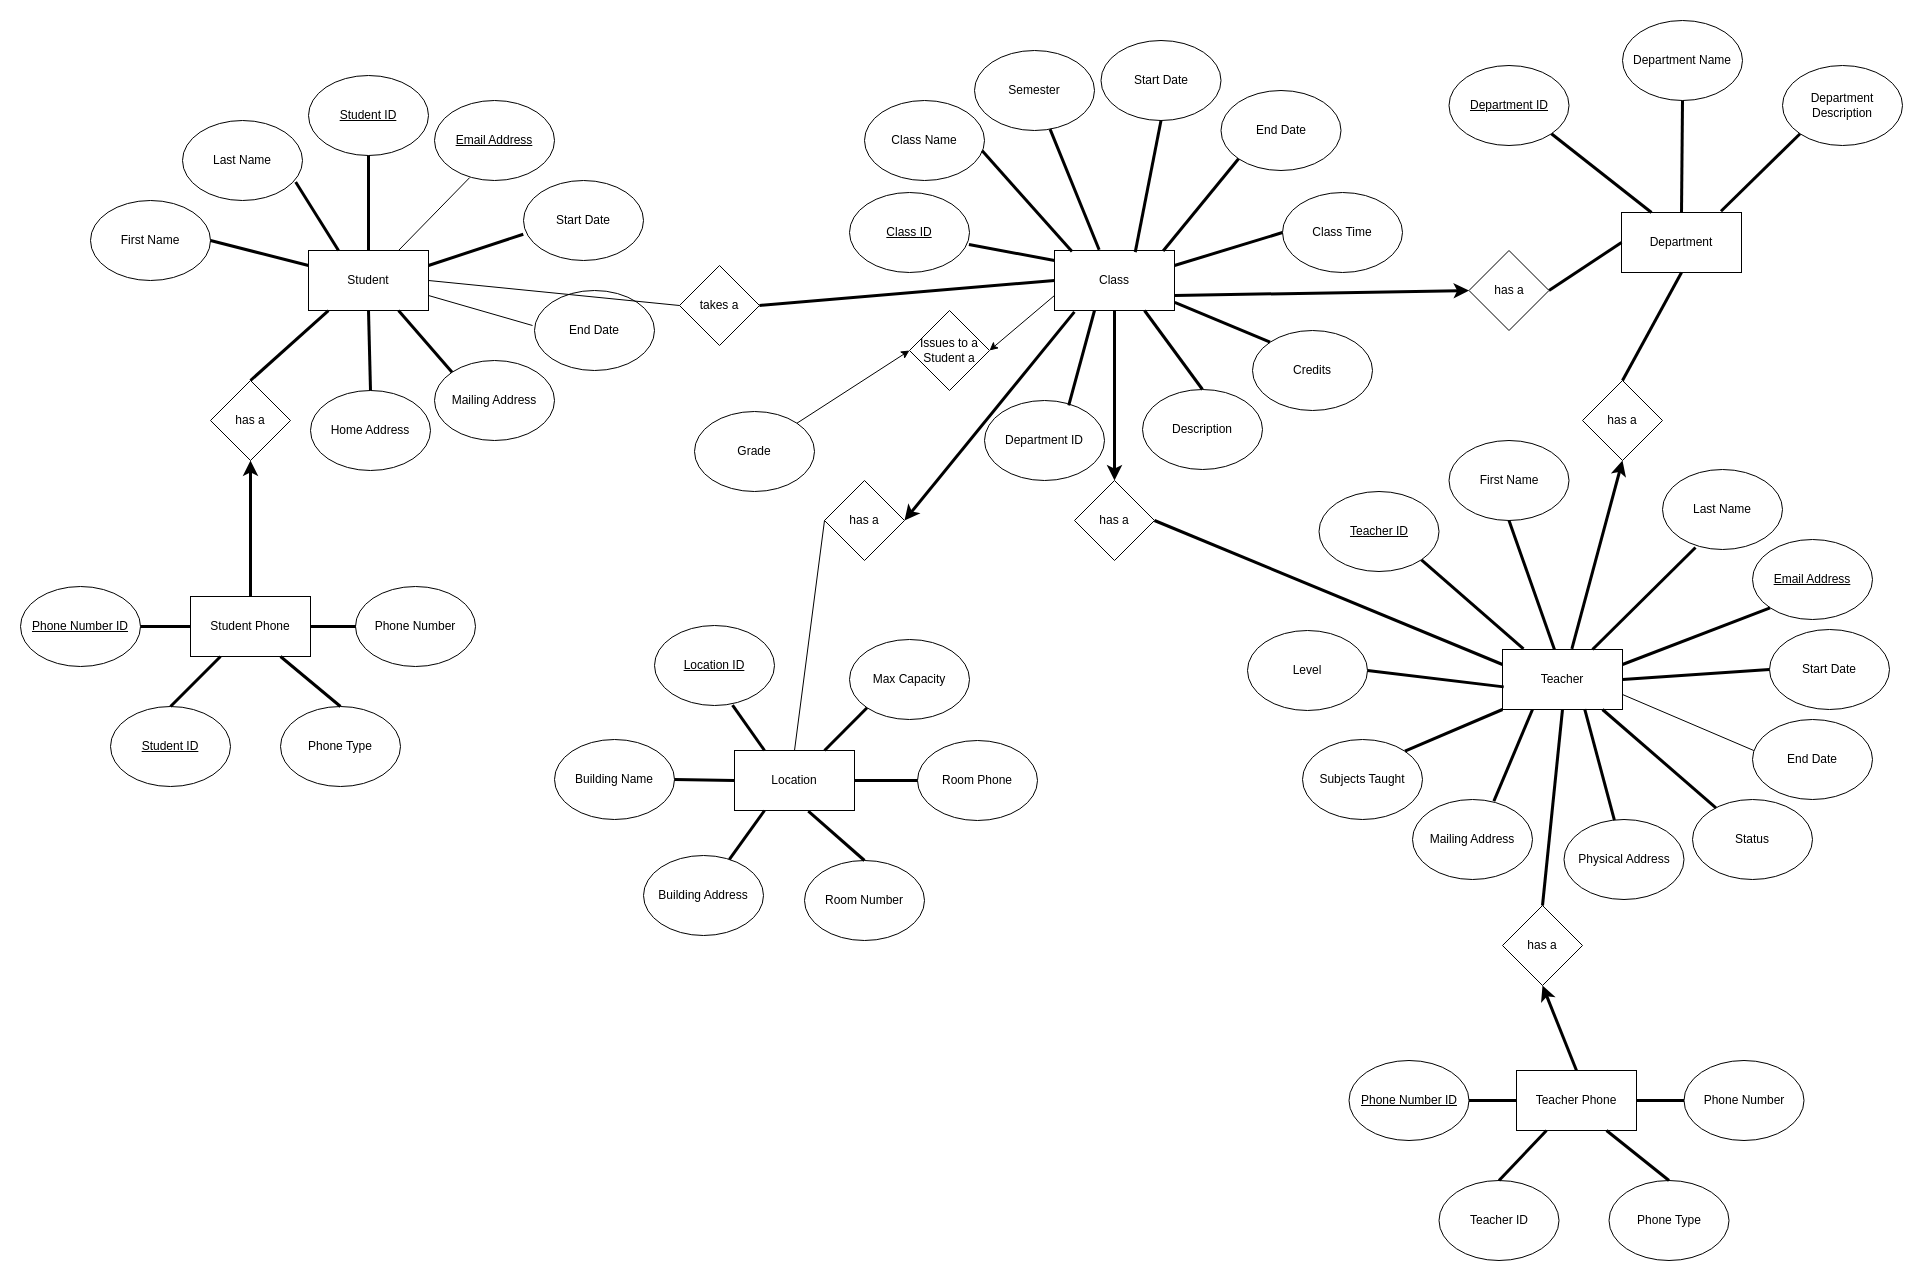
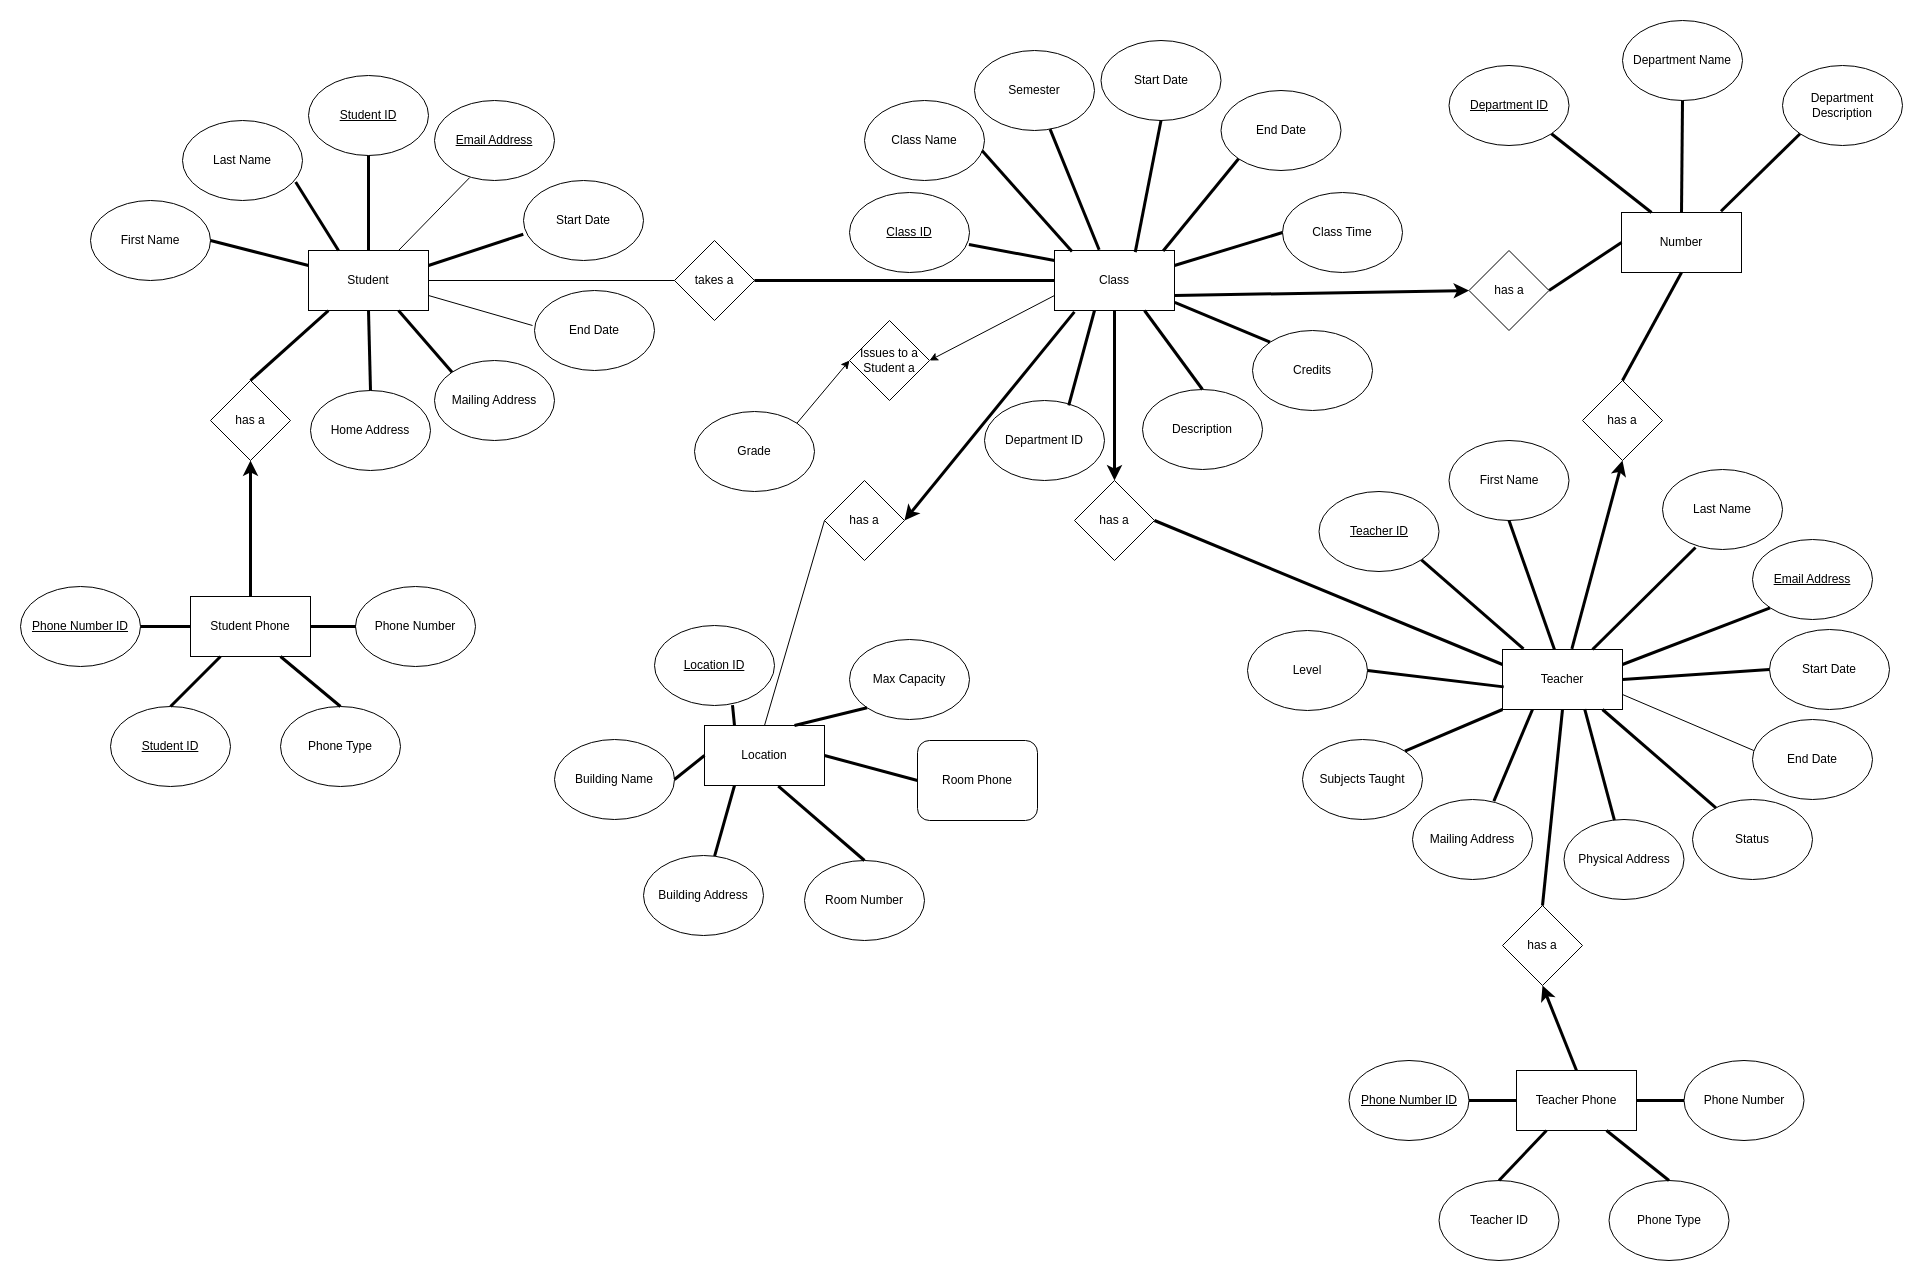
node "Department": label "Department" -> "Number"
node "takes a": moved (720, 306) -> (715, 281)
node "Issues to a Student a": moved (950, 351) -> (890, 361)
node "Location": moved (795, 781) -> (765, 756)
node "Room Phone": shape ellipse -> rounded rectangle
